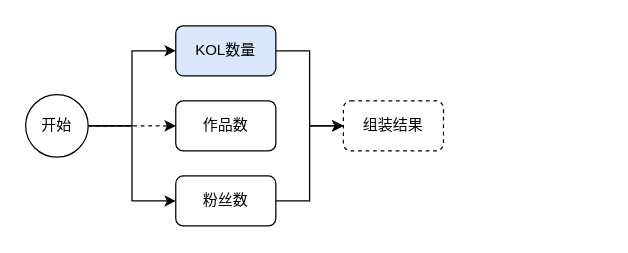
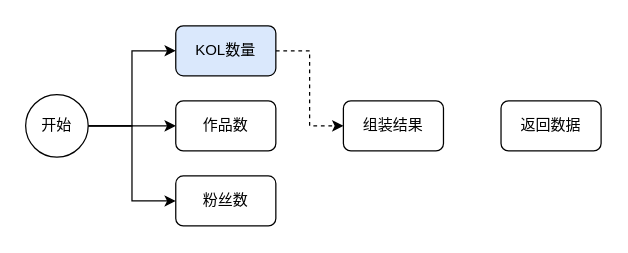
edge "KOL数量" -> "组装结果": style solid -> dashed
edge "开始" -> "作品数": style dashed -> solid
node "组装结果": style dashed -> solid
node "返回数据": added
edge "粉丝数" -> "组装结果": removed
